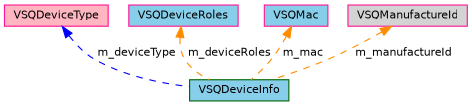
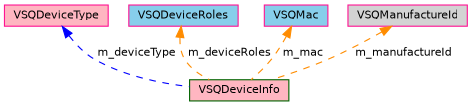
node "VSQDeviceInfo": fillcolor skyblue -> lightpink
